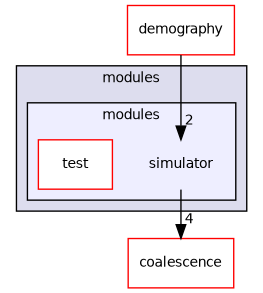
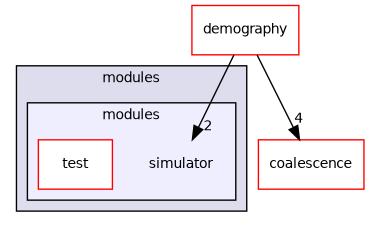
edge "simulator" -> "coalescence": now "demography" -> "coalescence"
